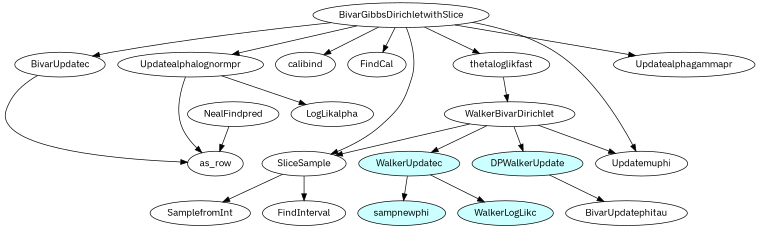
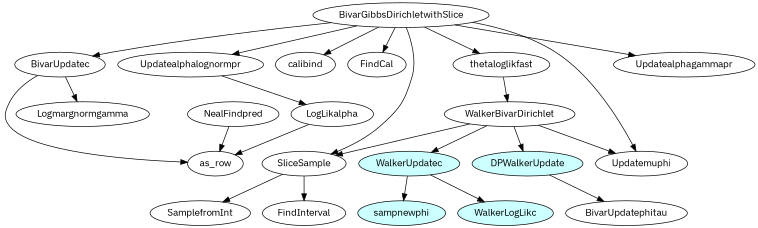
node "Logmargnormgamma": added
edge "Updatealphalognormpr" -> "as_row": now "LogLikalpha" -> "as_row"
